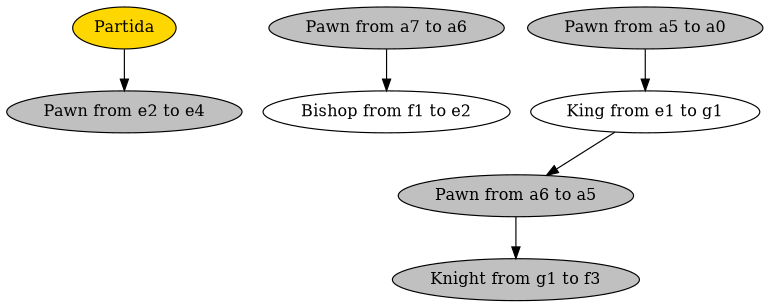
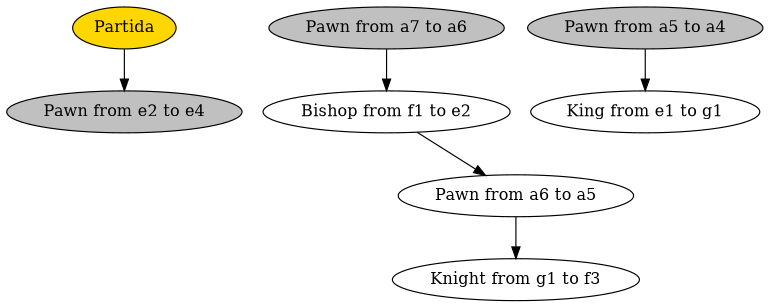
node "Pawn from a5 to a0": label "Pawn from a5 to a0" -> "Pawn from a5 to a4"
edge "King from e1 to g1" -> "Pawn from a6 to a5": now "Bishop from f1 to e2" -> "Pawn from a6 to a5"
node "Pawn from a6 to a5": fillcolor gray -> white
node "Knight from g1 to f3": fillcolor gray -> white
